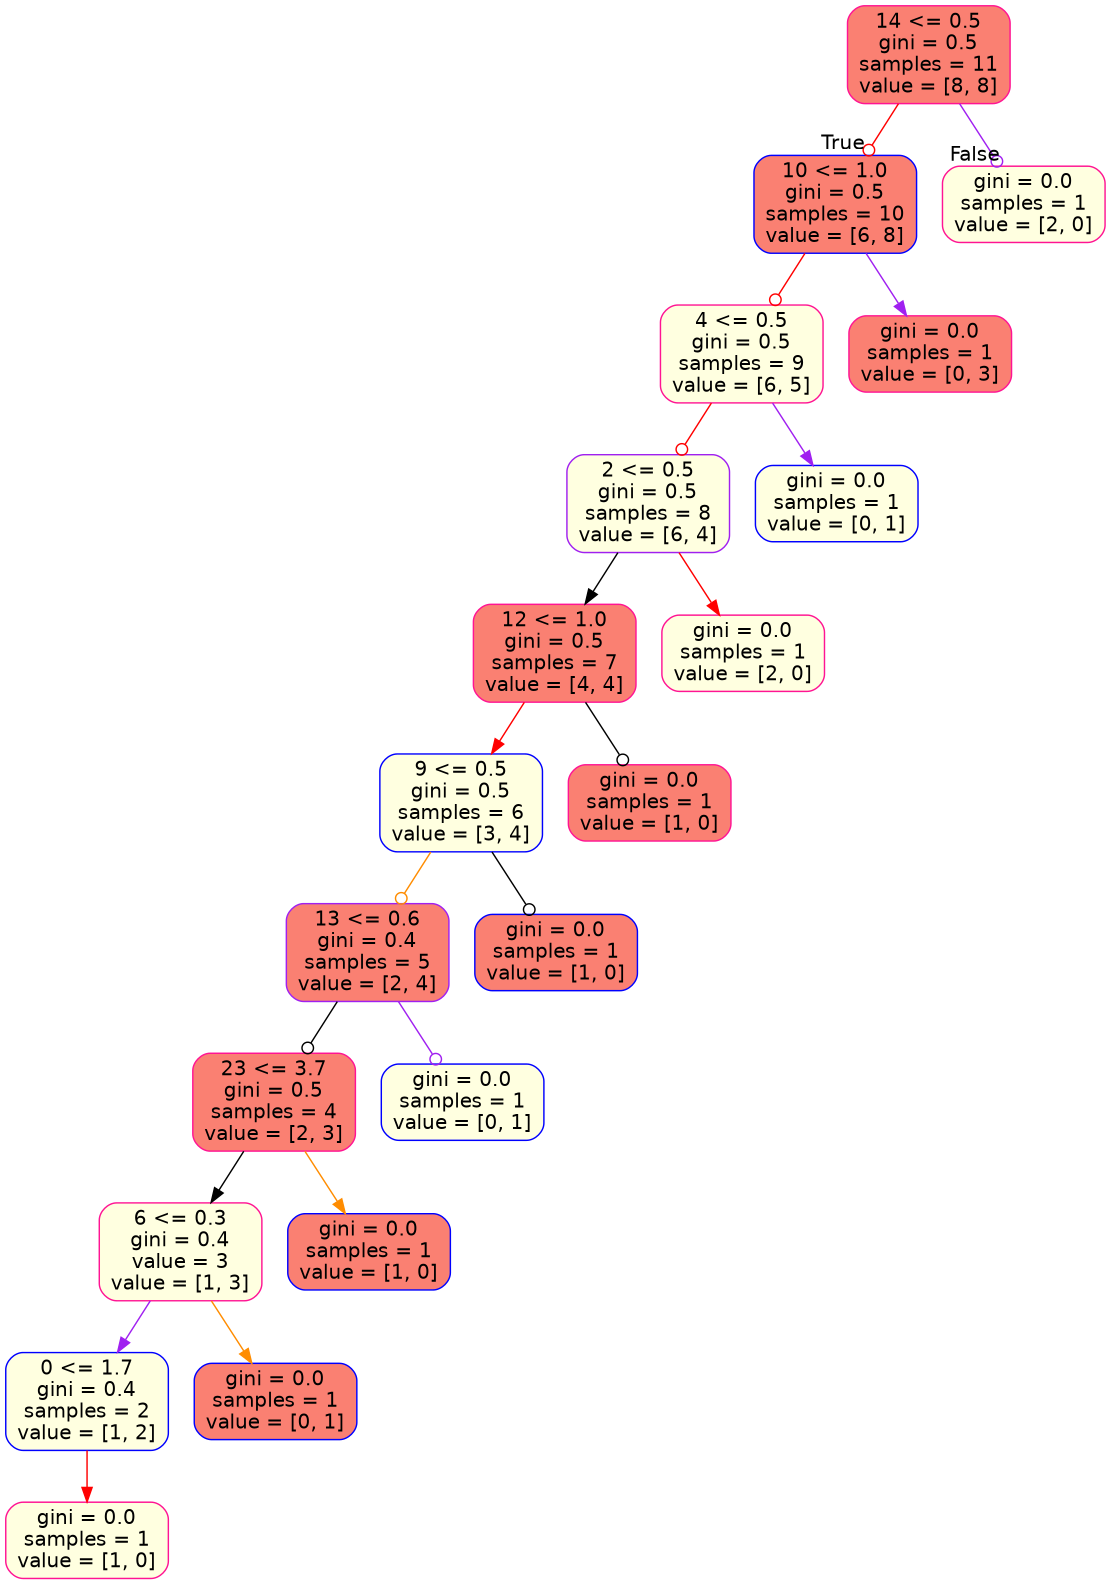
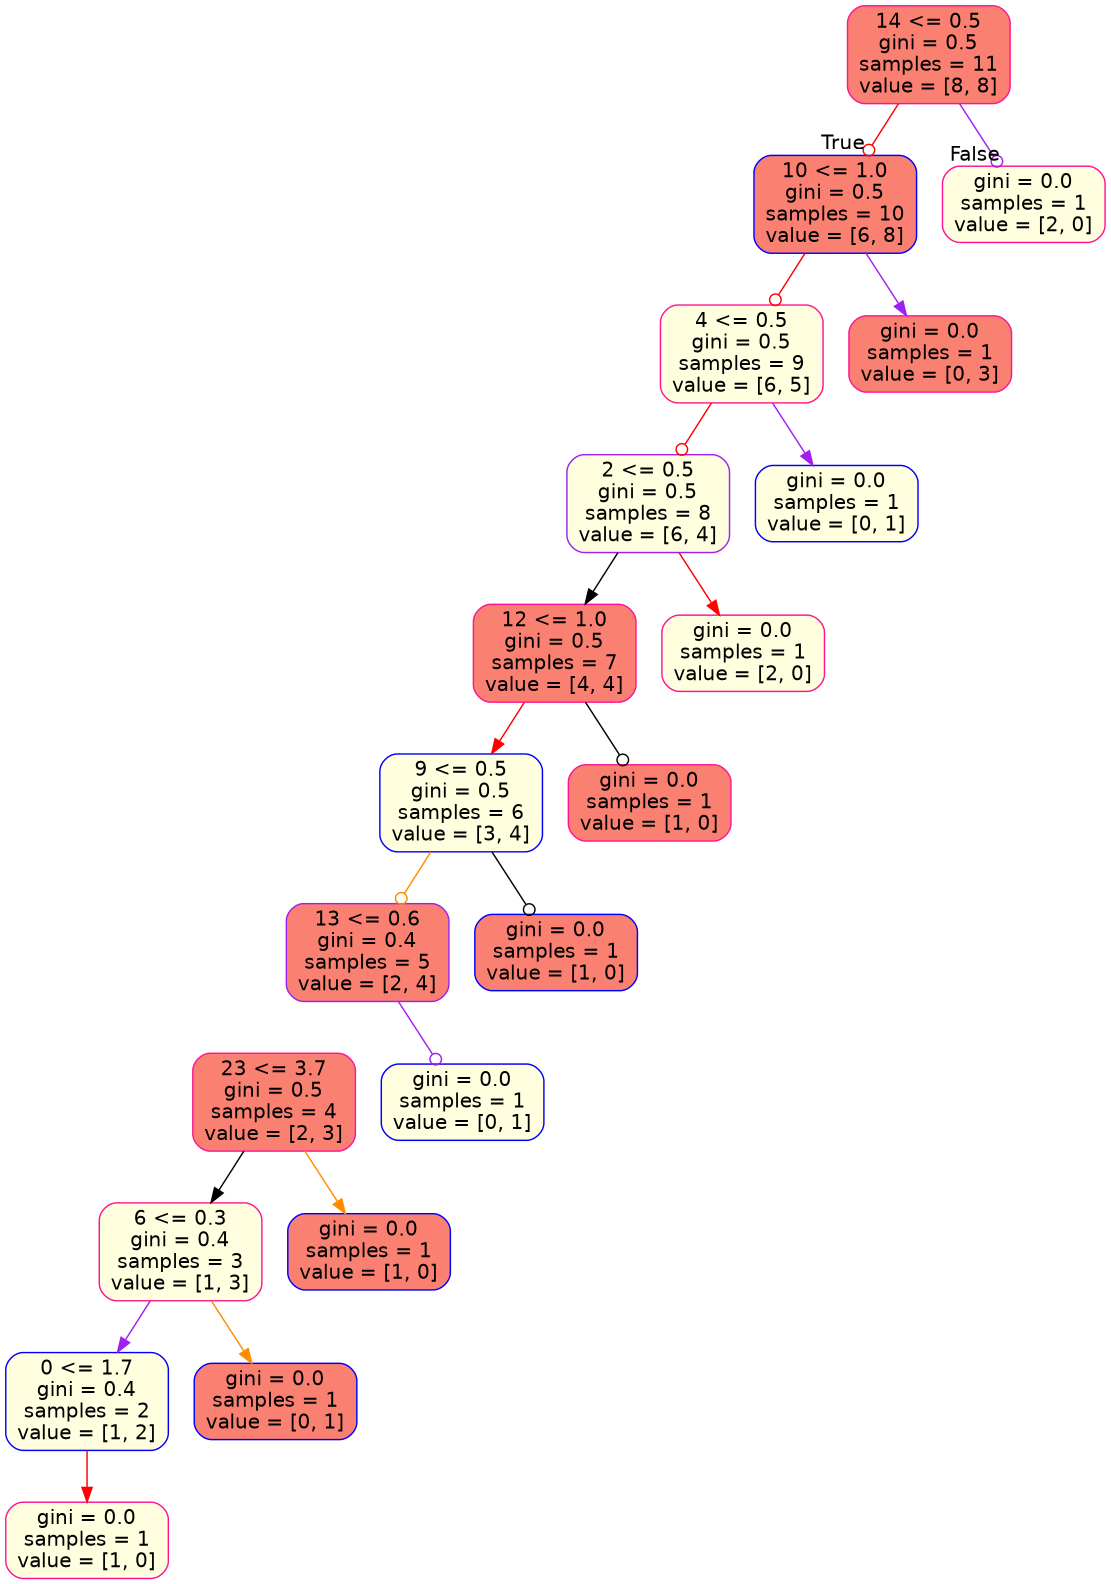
edge "13 <= 0.6 gini = 0.4 samples = 5 value = [2, 4]" -> "23 <= 3.7 gini = 0.5 samples = 4 value = [2, 3]": removed
node "6 <= 0.3 gini = 0.4 value = 3 value = [1, 3]": label "6 <= 0.3 gini = 0.4 value = 3 value = [1, 3]" -> "6 <= 0.3 gini = 0.4 samples = 3 value = [1, 3]"
